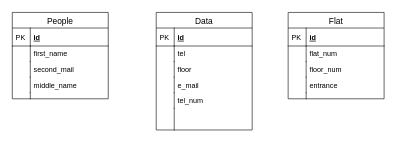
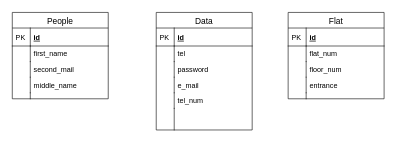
node "floor": label "floor" -> "password"
